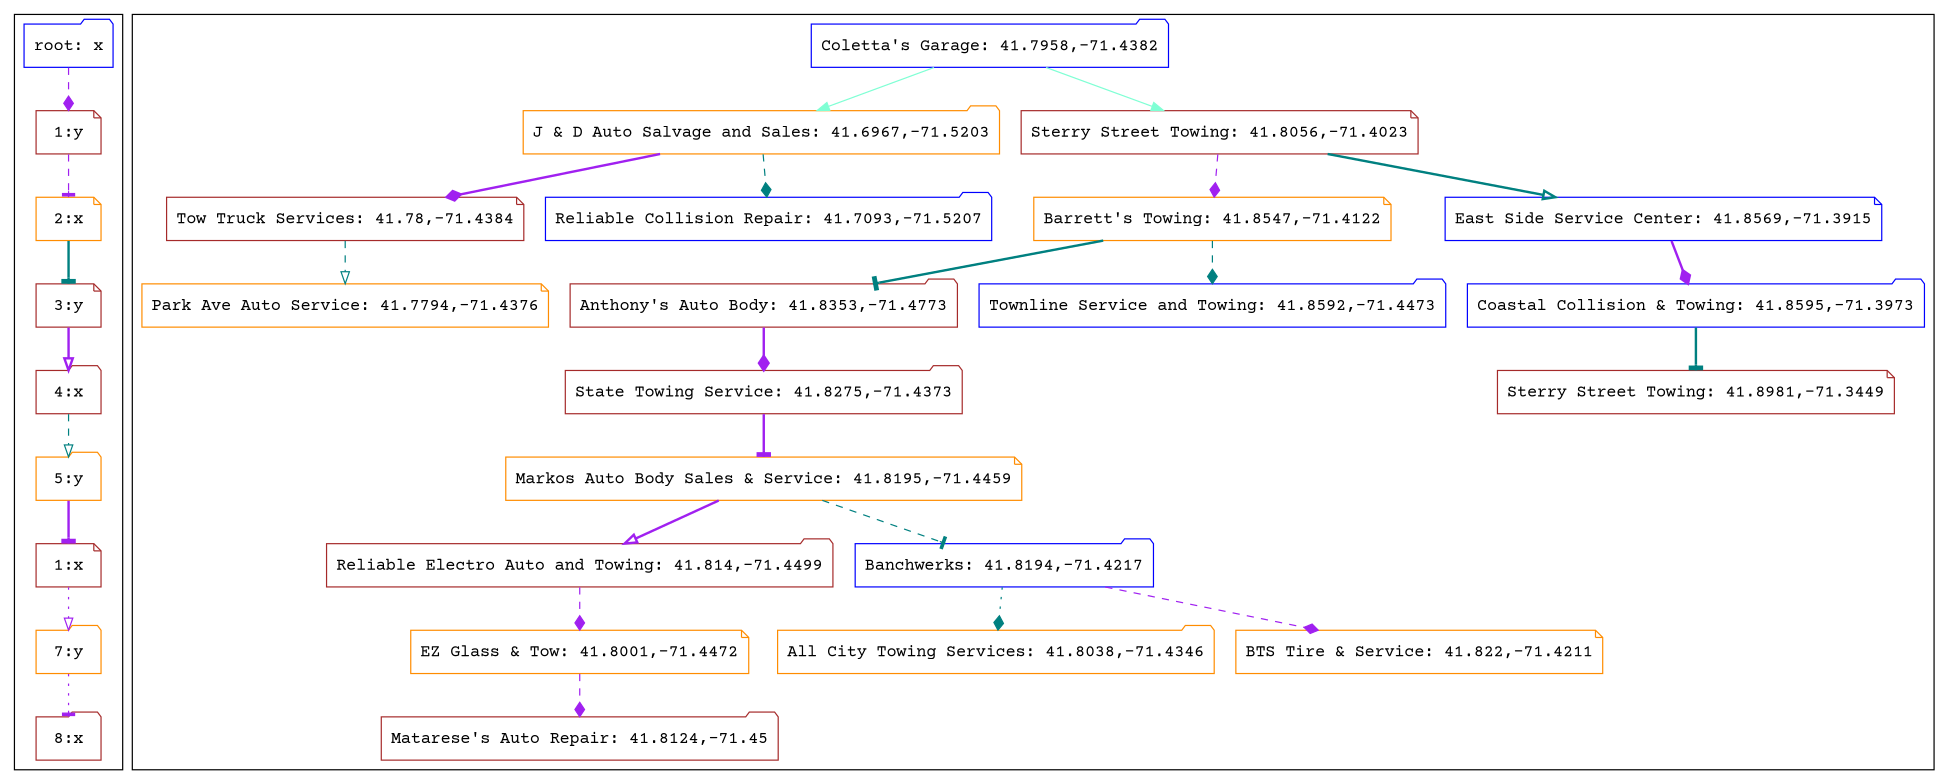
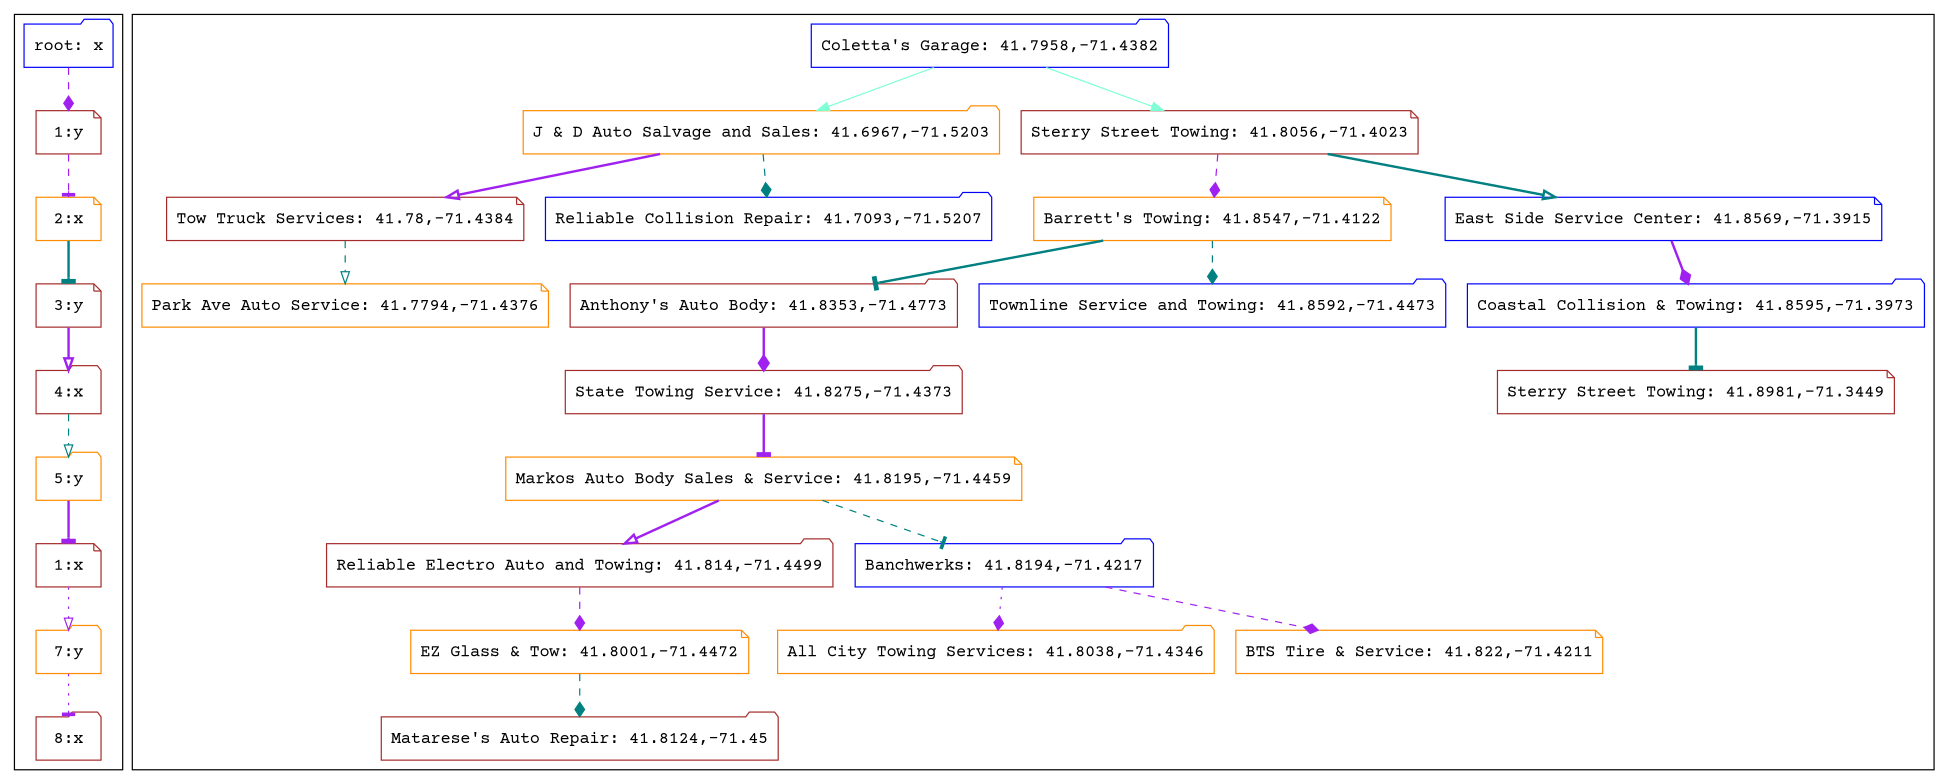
edge "J & D Auto Salvage and Sales: 41.6967,-71.5203" -> "Tow Truck Services: 41.78,-71.4384": arrowhead diamond -> onormal
edge "Banchwerks: 41.8194,-71.4217" -> "All City Towing Services: 41.8038,-71.4346": color teal -> purple
edge "EZ Glass & Tow: 41.8001,-71.4472" -> "Matarese's Auto Repair: 41.8124,-71.45": color purple -> teal
